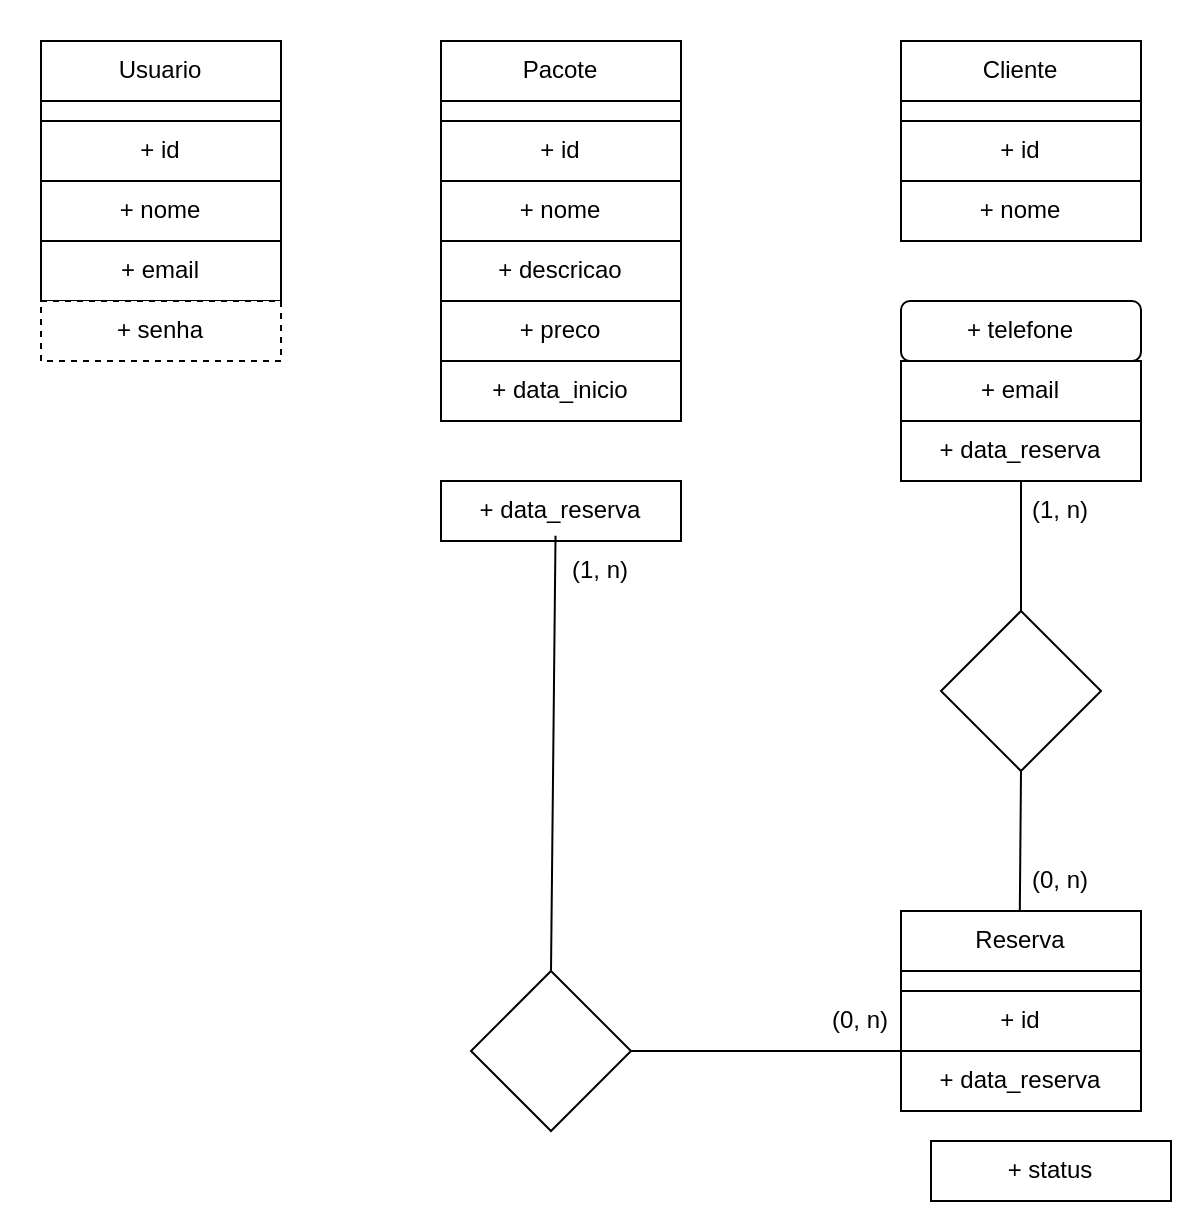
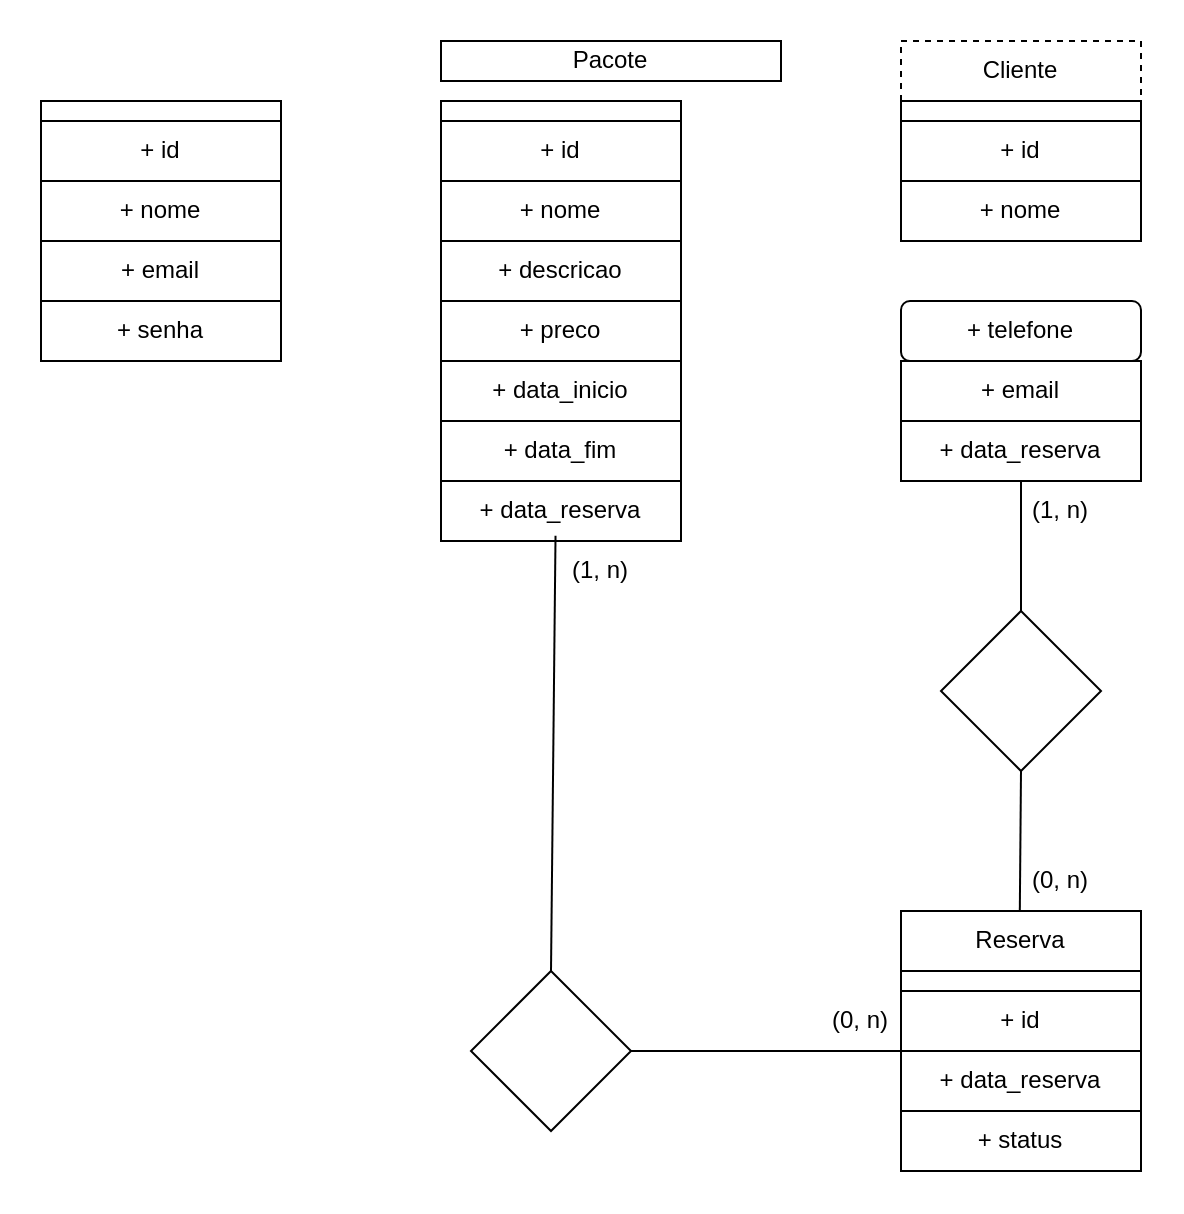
node "Usuario": removed
node "Pacote": size 240x60 -> 340x40
node "Cliente": style solid -> dashed
node "+ senha": style dashed -> solid
node "+ data_fim": added
node "+ status": moved (1051, 1171) -> (1021, 1141)
